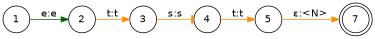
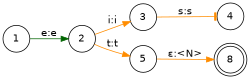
edge "2" -> "3": label "t:t" -> "i:i"
edge "4" -> "5": now "2" -> "5"
node "7": label "7" -> "8"
